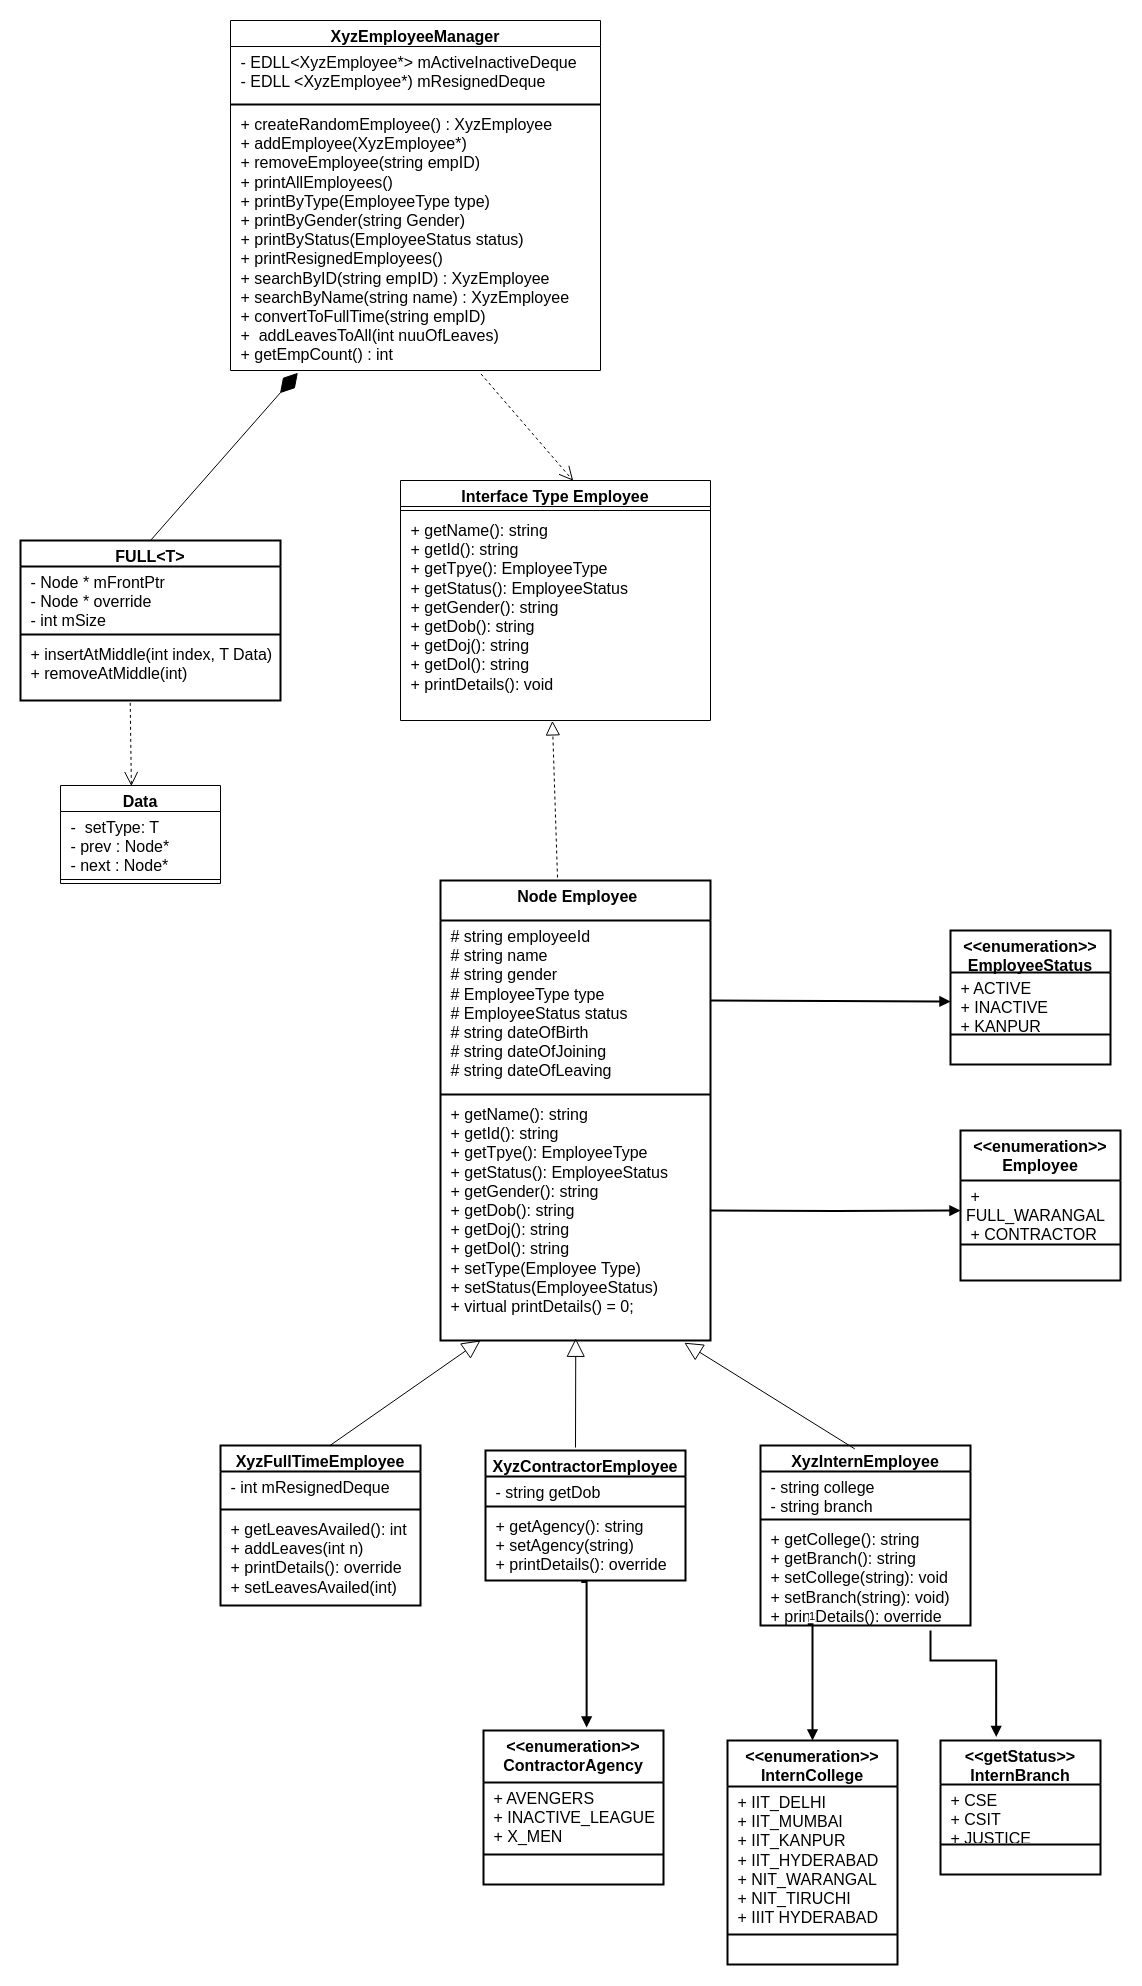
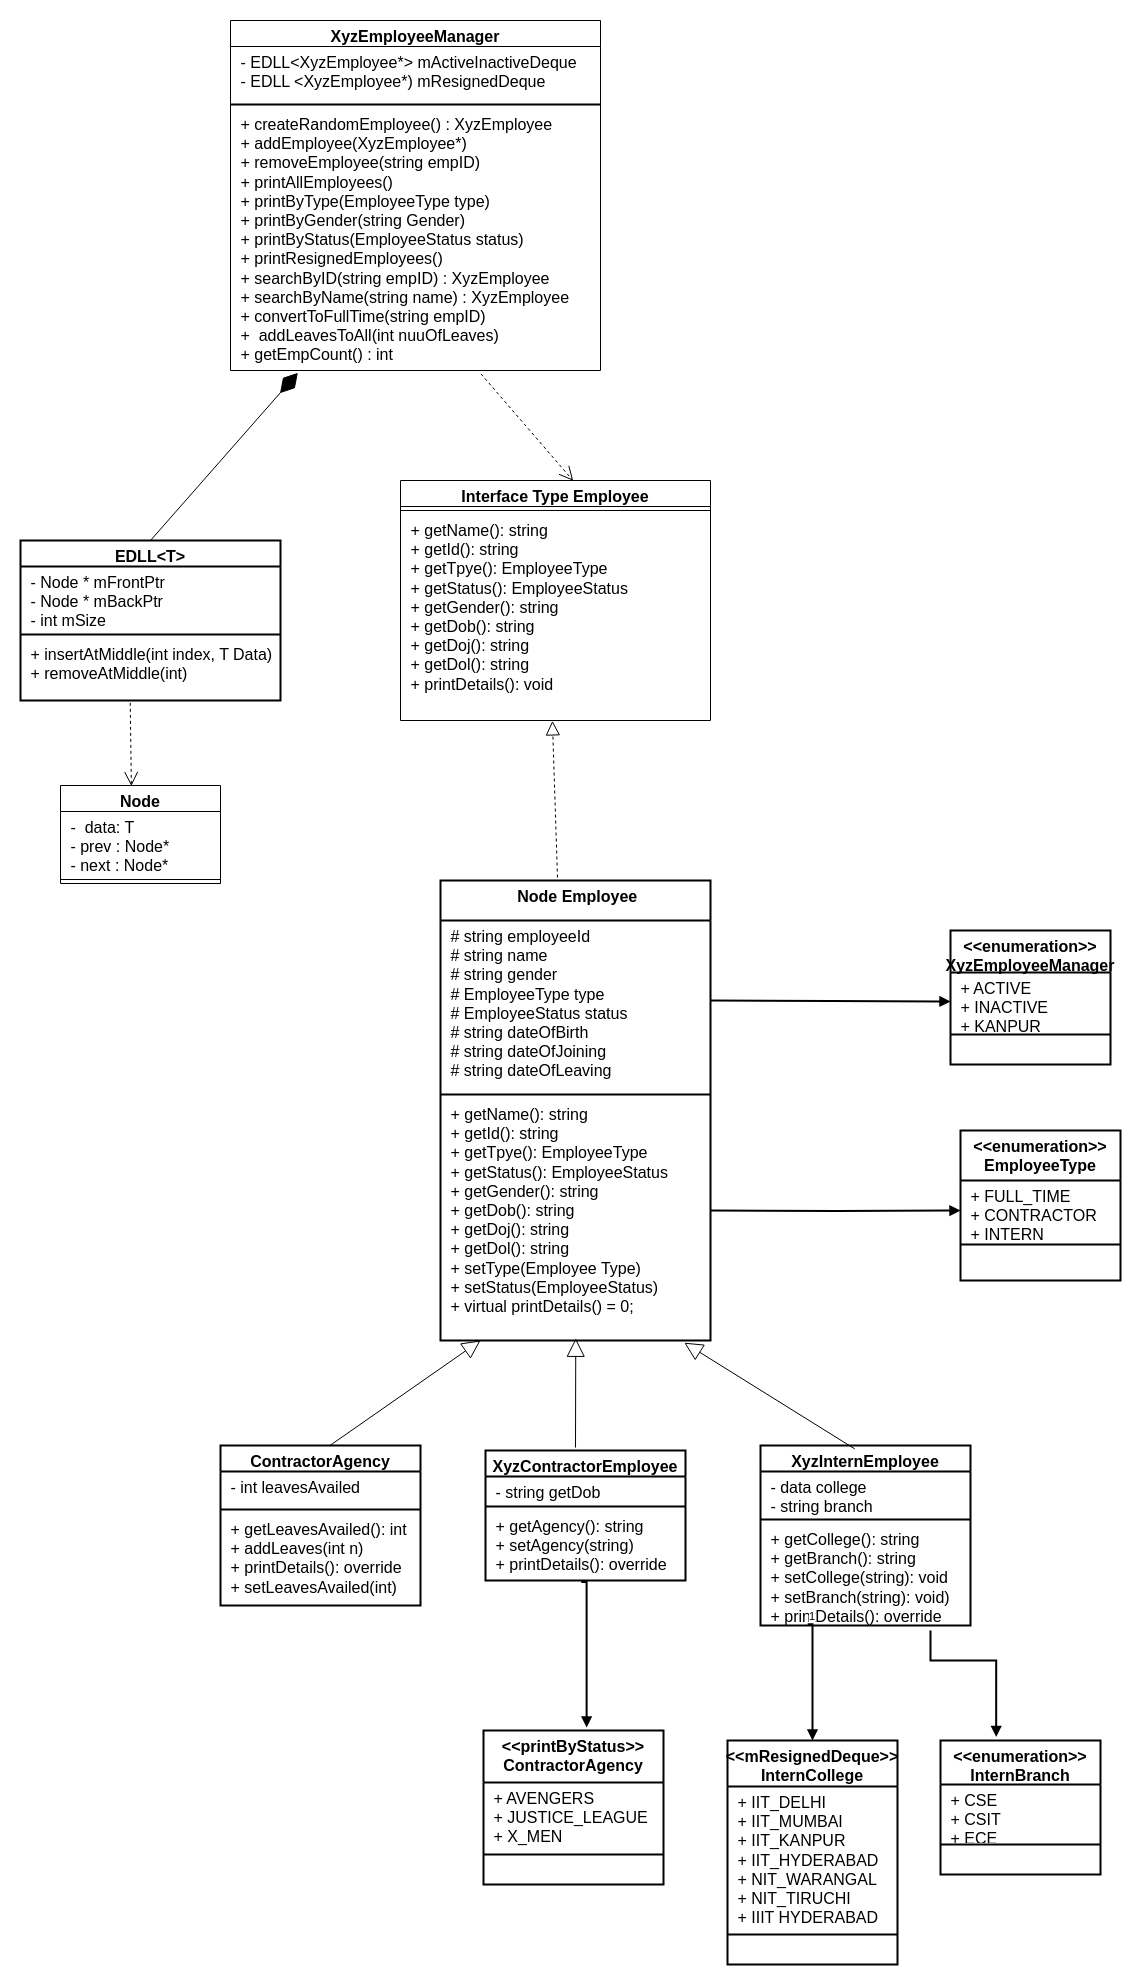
node "FULL<T>": label "FULL<T>" -> "EDLL<T>"
node "- Node * mFrontPtr - Node * override - int mSize": label "- Node * mFrontPtr - Node * override - int mSize" -> "- Node * mFrontPtr - Node * mBackPtr - int mSize"
node "Data": label "Data" -> "Node"
node "- setType: T - prev : Node* - next : Node*": label "- setType: T - prev : Node* - next : Node*" -> "- data: T - prev : Node* - next : Node*"
node "<<enumeration>> EmployeeStatus": label "<<enumeration>> EmployeeStatus" -> "<<enumeration>> XyzEmployeeManager"
node "<<enumeration>> Employee": label "<<enumeration>> Employee" -> "<<enumeration>> EmployeeType"
node "+ FULL_WARANGAL + CONTRACTOR + INTERN": label "+ FULL_WARANGAL + CONTRACTOR + INTERN" -> "+ FULL_TIME + CONTRACTOR + INTERN"
node "XyzFullTimeEmployee": label "XyzFullTimeEmployee" -> "ContractorAgency"
node "- int mResignedDeque": label "- int mResignedDeque" -> "- int leavesAvailed"
node "- string college - string branch": label "- string college - string branch" -> "- data college - string branch"
node "<<enumeration>> ContractorAgency": label "<<enumeration>> ContractorAgency" -> "<<printByStatus>> ContractorAgency"
node "<<enumeration>> InternCollege": label "<<enumeration>> InternCollege" -> "<<mResignedDeque>> InternCollege"
node "<<getStatus>> InternBranch": label "<<getStatus>> InternBranch" -> "<<enumeration>> InternBranch"
node "+ AVENGERS + INACTIVE_LEAGUE + X_MEN": label "+ AVENGERS + INACTIVE_LEAGUE + X_MEN" -> "+ AVENGERS + JUSTICE_LEAGUE + X_MEN"
node "+ CSE + CSIT + JUSTICE": label "+ CSE + CSIT + JUSTICE" -> "+ CSE + CSIT + ECE"
